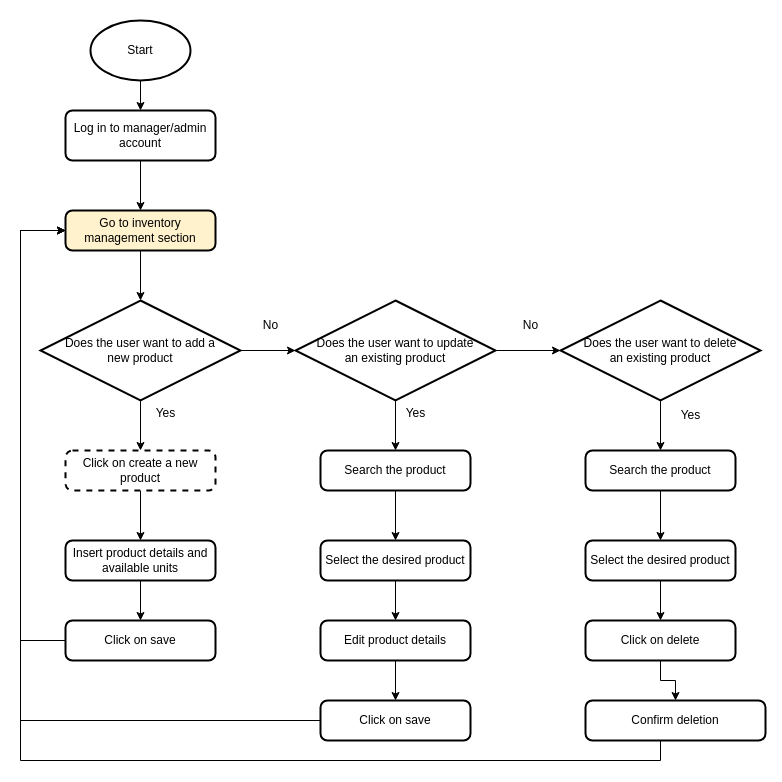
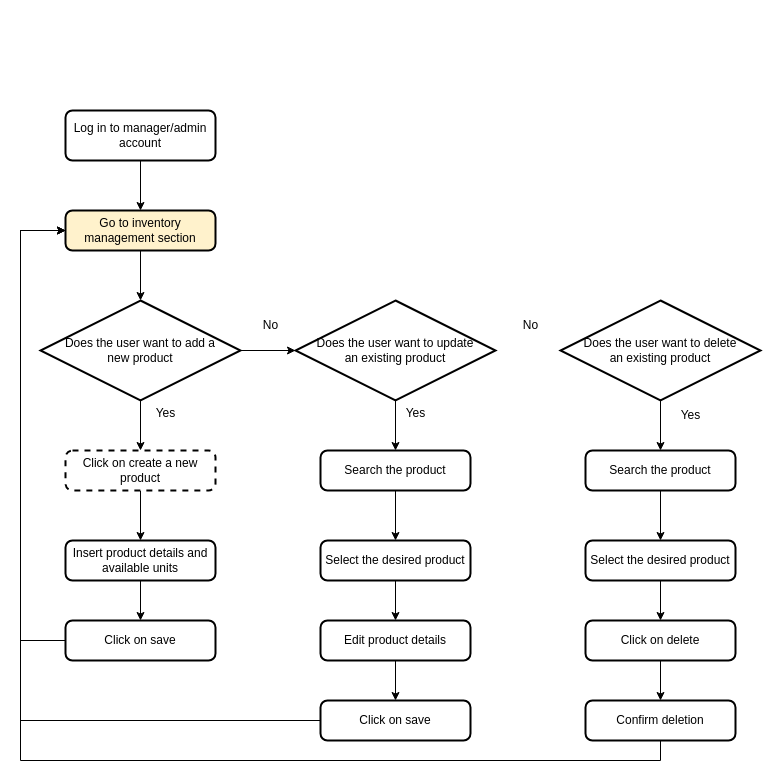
node "Start": removed
edge "Start" -> "Log in to manager/admin account": removed
edge "Does the user want to update an existing product" -> "Does the user want to delete an existing product": removed
node "Confirm deletion": size 180x40 -> 150x40
